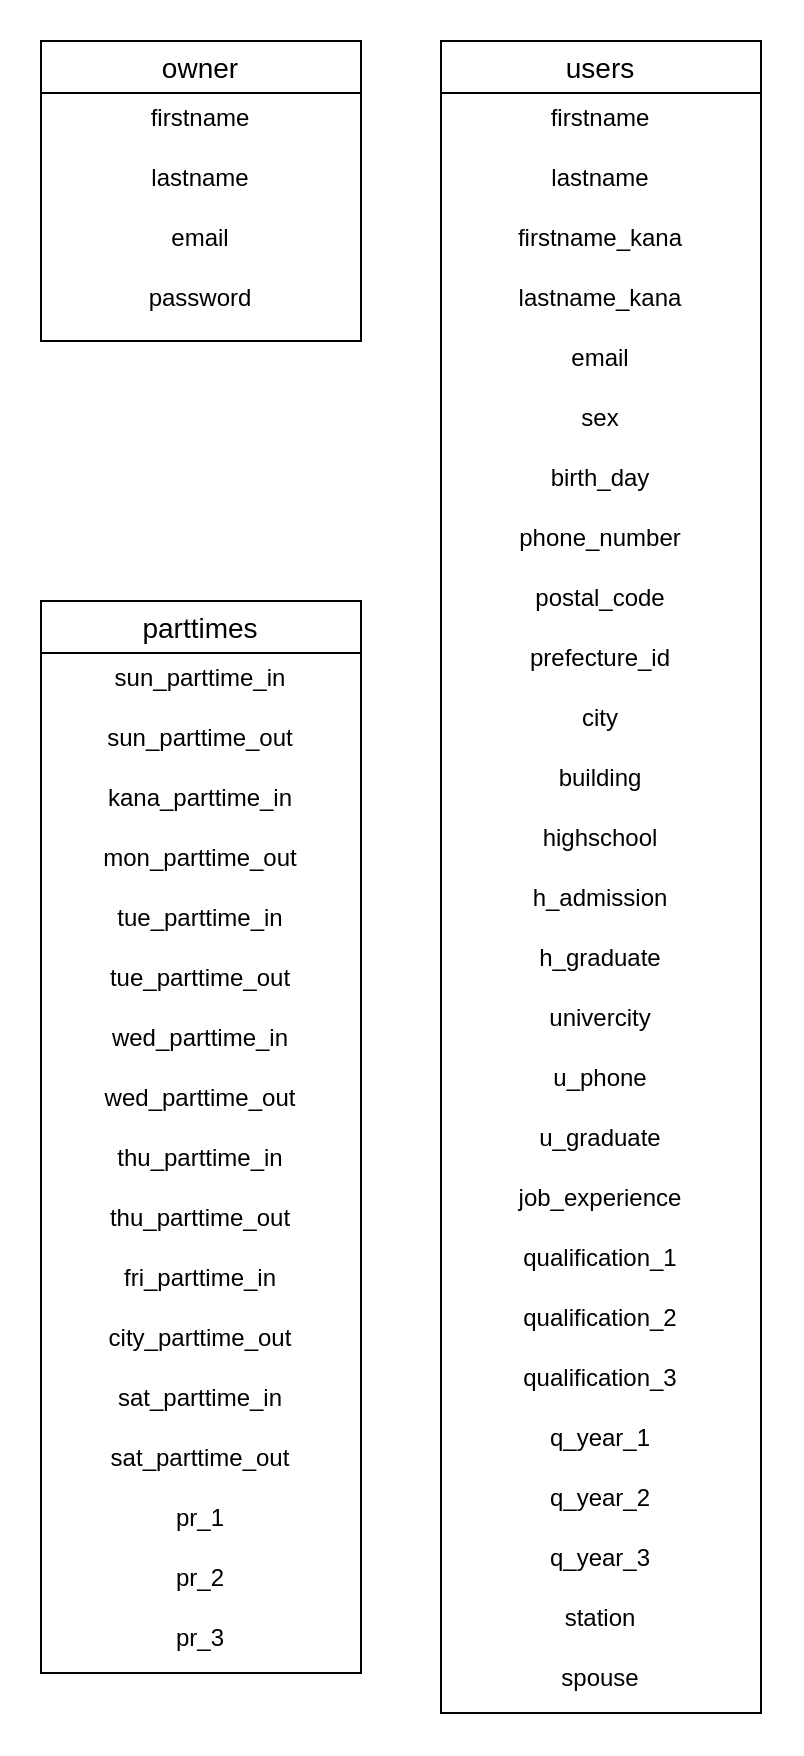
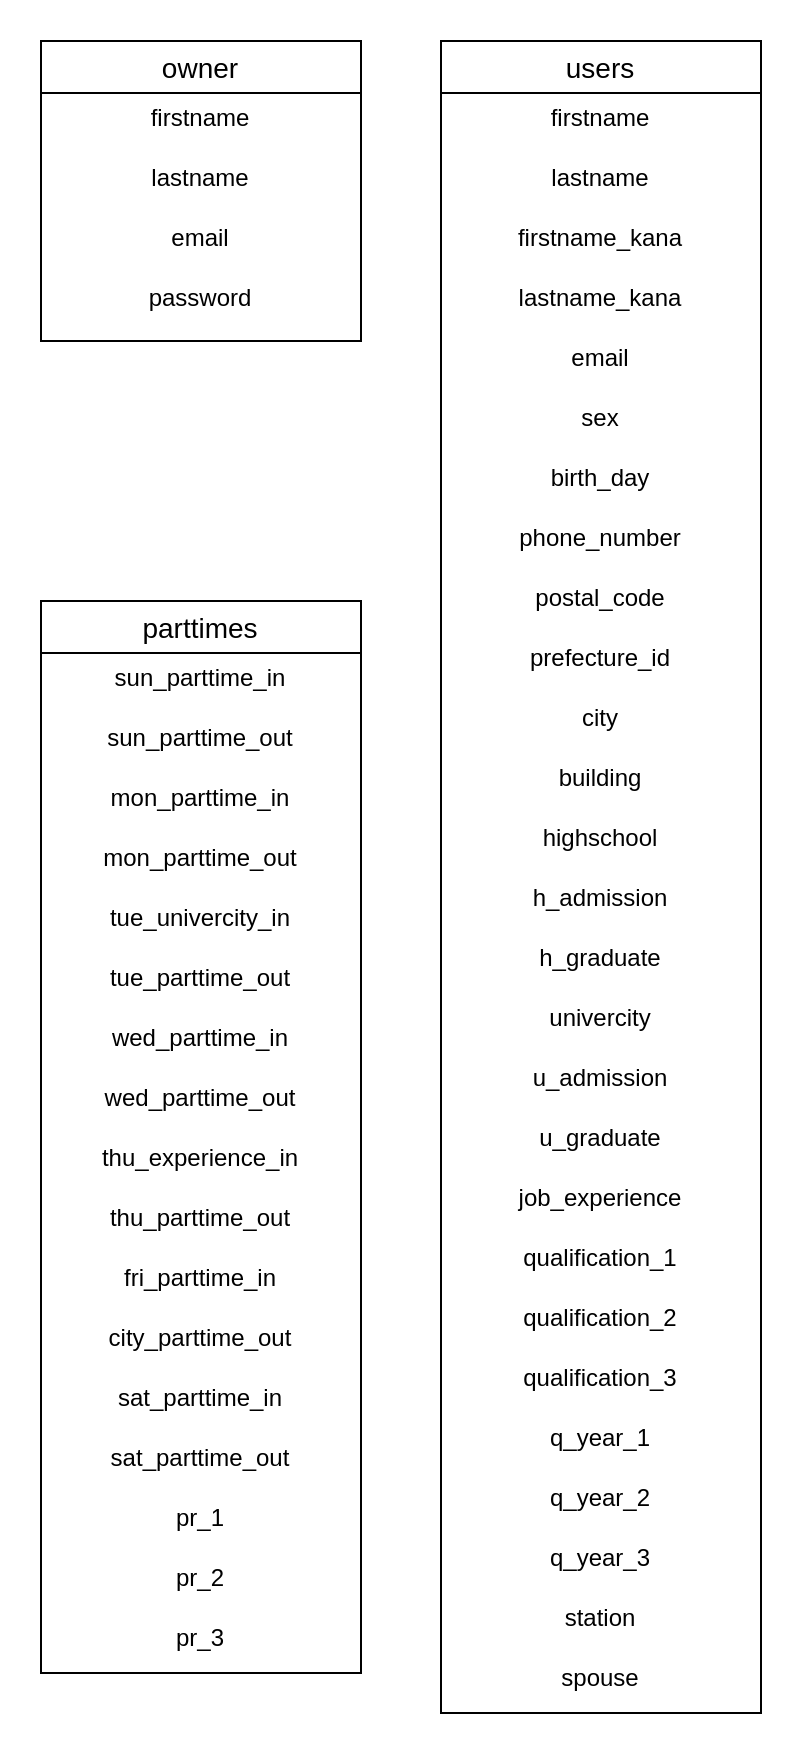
node "kana_parttime_in": label "kana_parttime_in" -> "mon_parttime_in"
node "tue_parttime_in": label "tue_parttime_in" -> "tue_univercity_in"
node "u_phone": label "u_phone" -> "u_admission"
node "thu_parttime_in": label "thu_parttime_in" -> "thu_experience_in"
